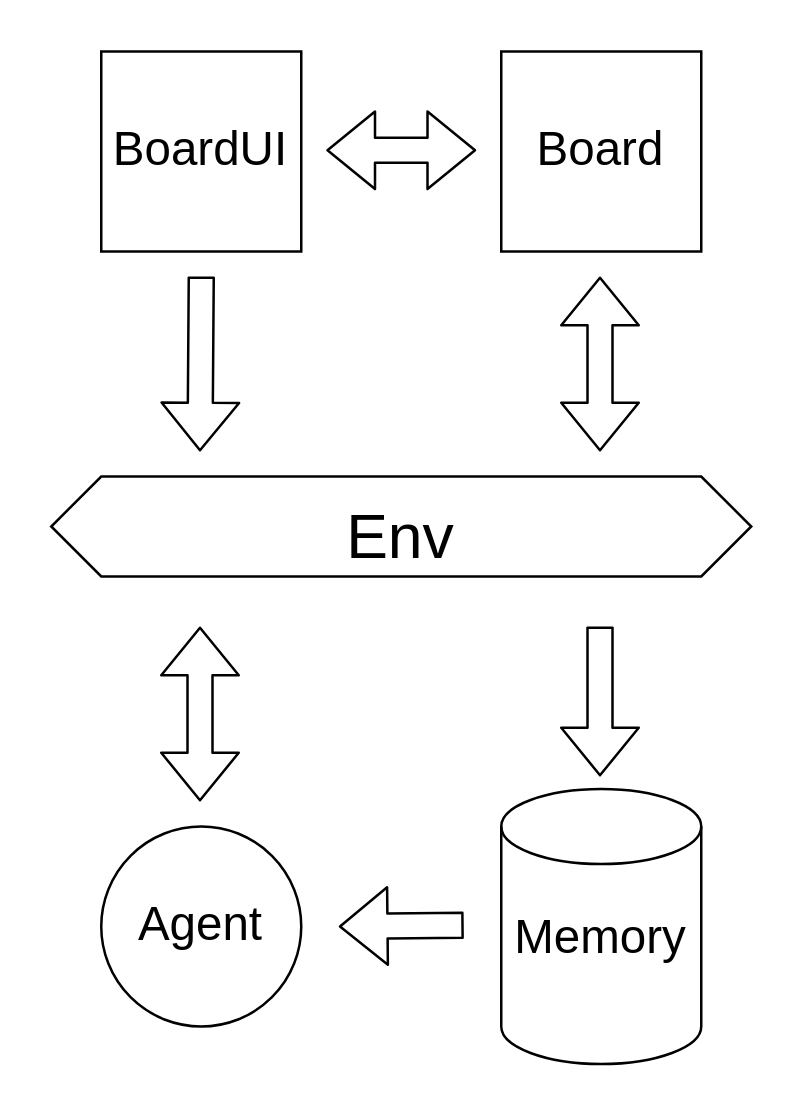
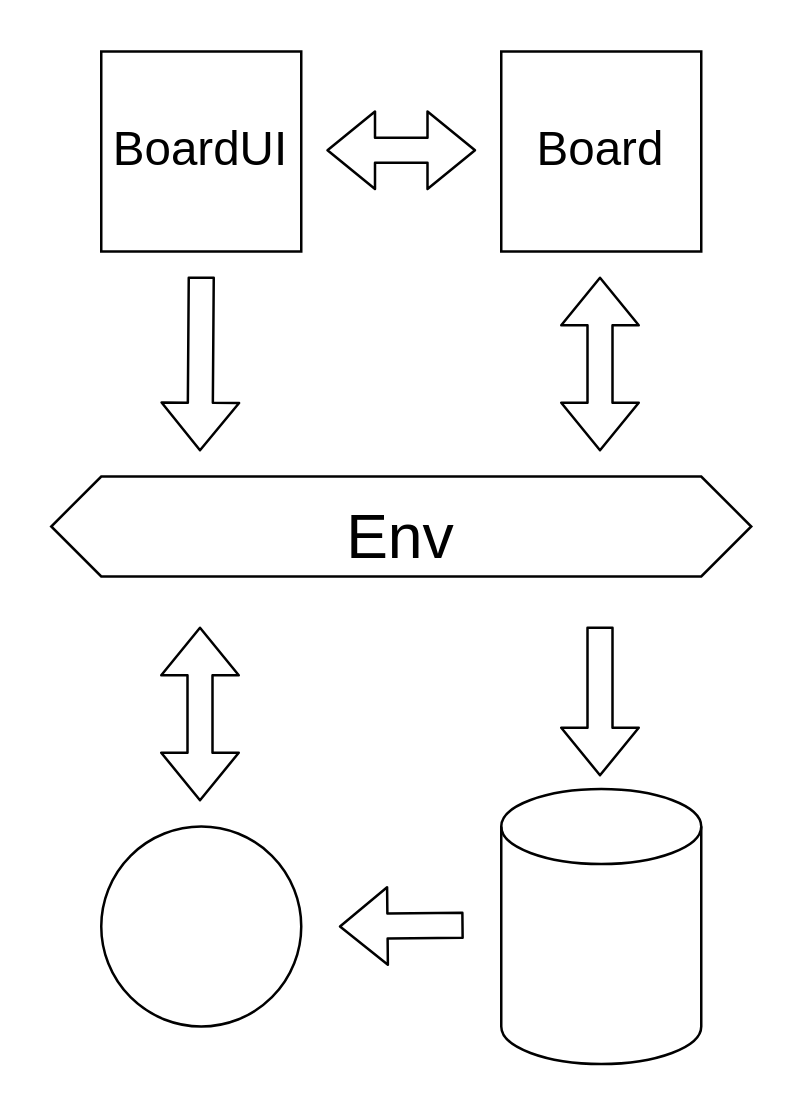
node "Agent": removed
node "Memory": removed
